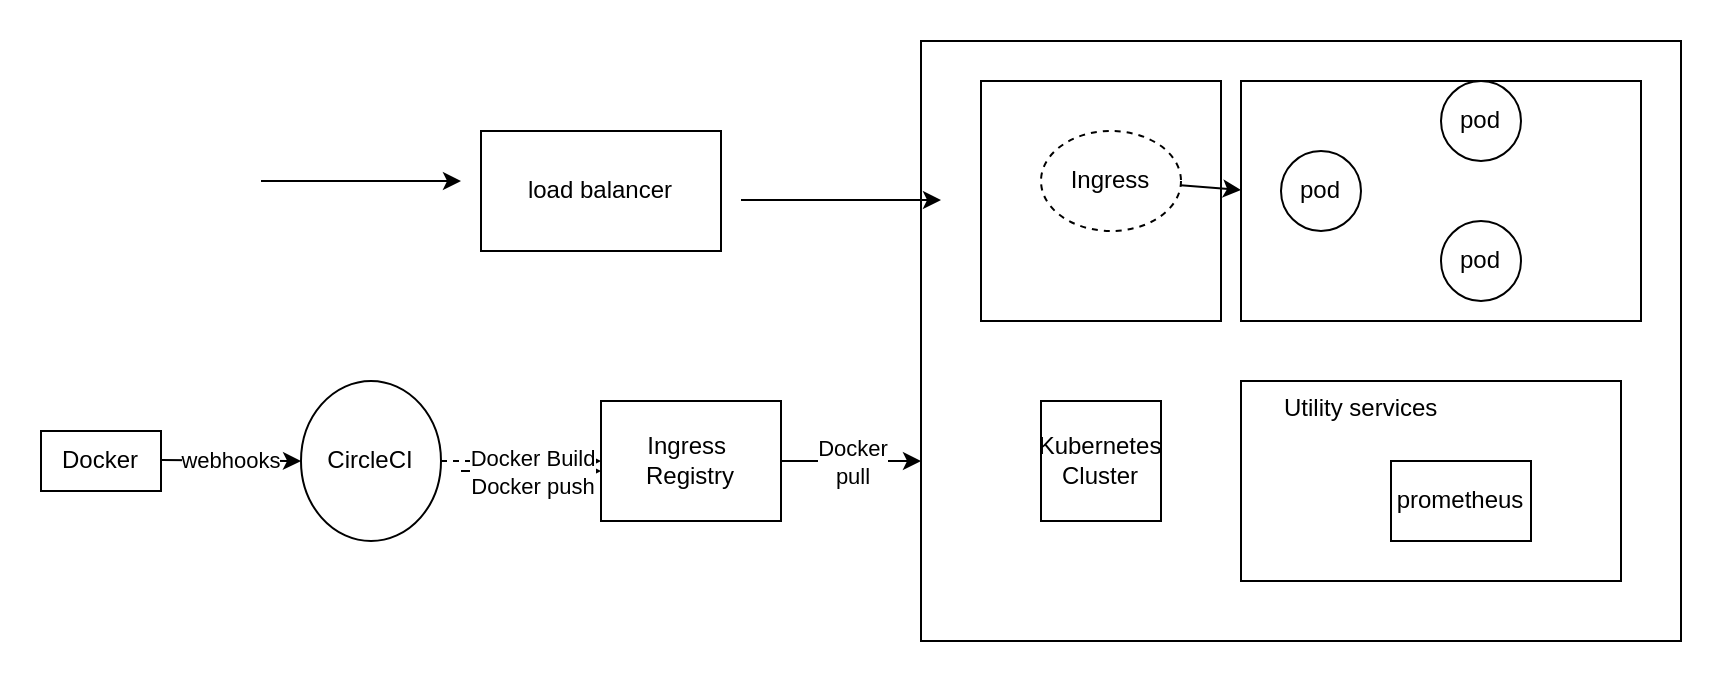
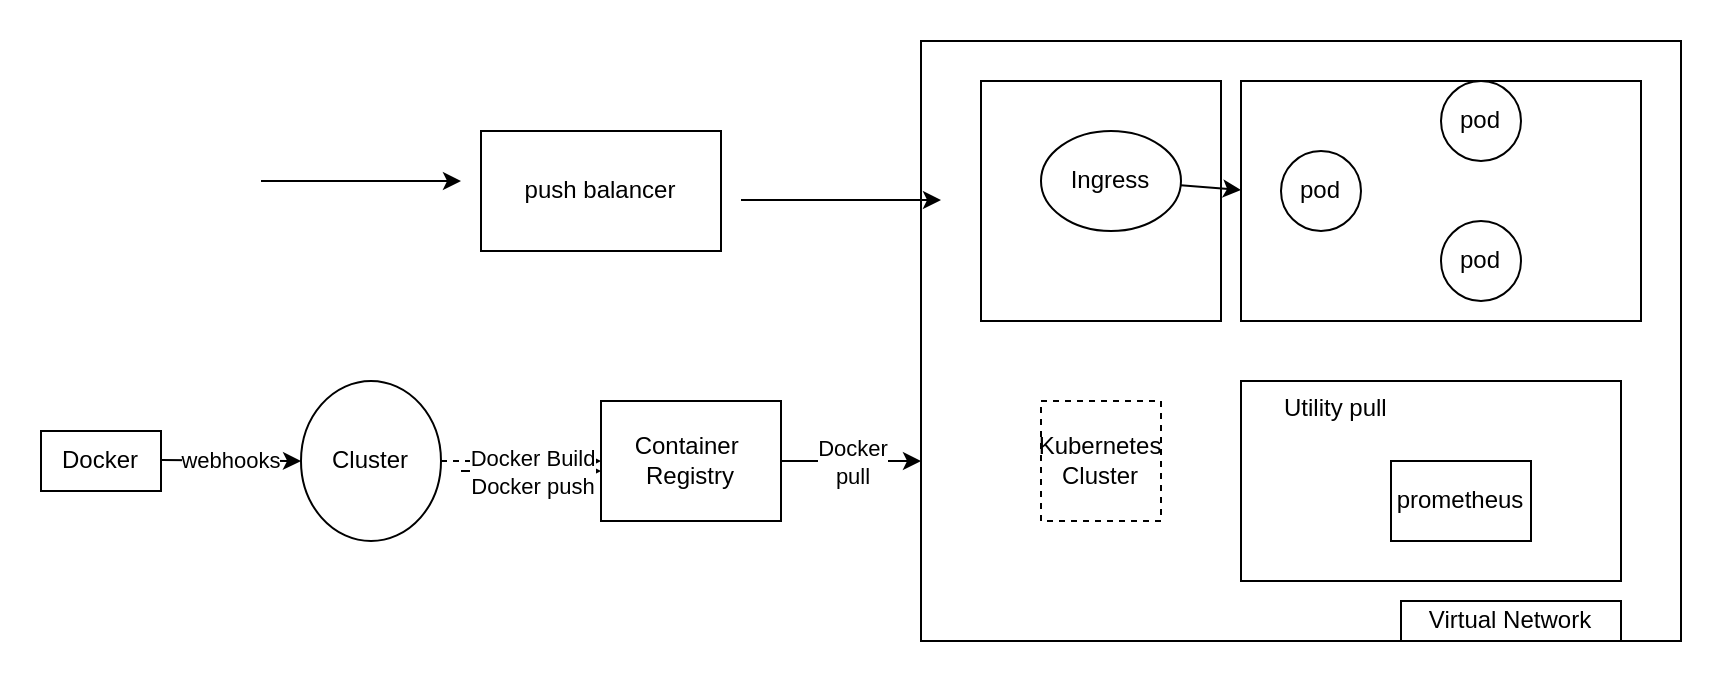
node "Ingress": style dashed -> solid
node "load balancer": label "load balancer" -> "push balancer"
node "Utility services": label "Utility services" -> "Utility pull"
node "CircleCI": label "CircleCI" -> "Cluster"
node "Ingress Registry": label "Ingress Registry" -> "Container Registry"
node "Kubernetes Cluster": style solid -> dashed
node "Virtual Network": added
